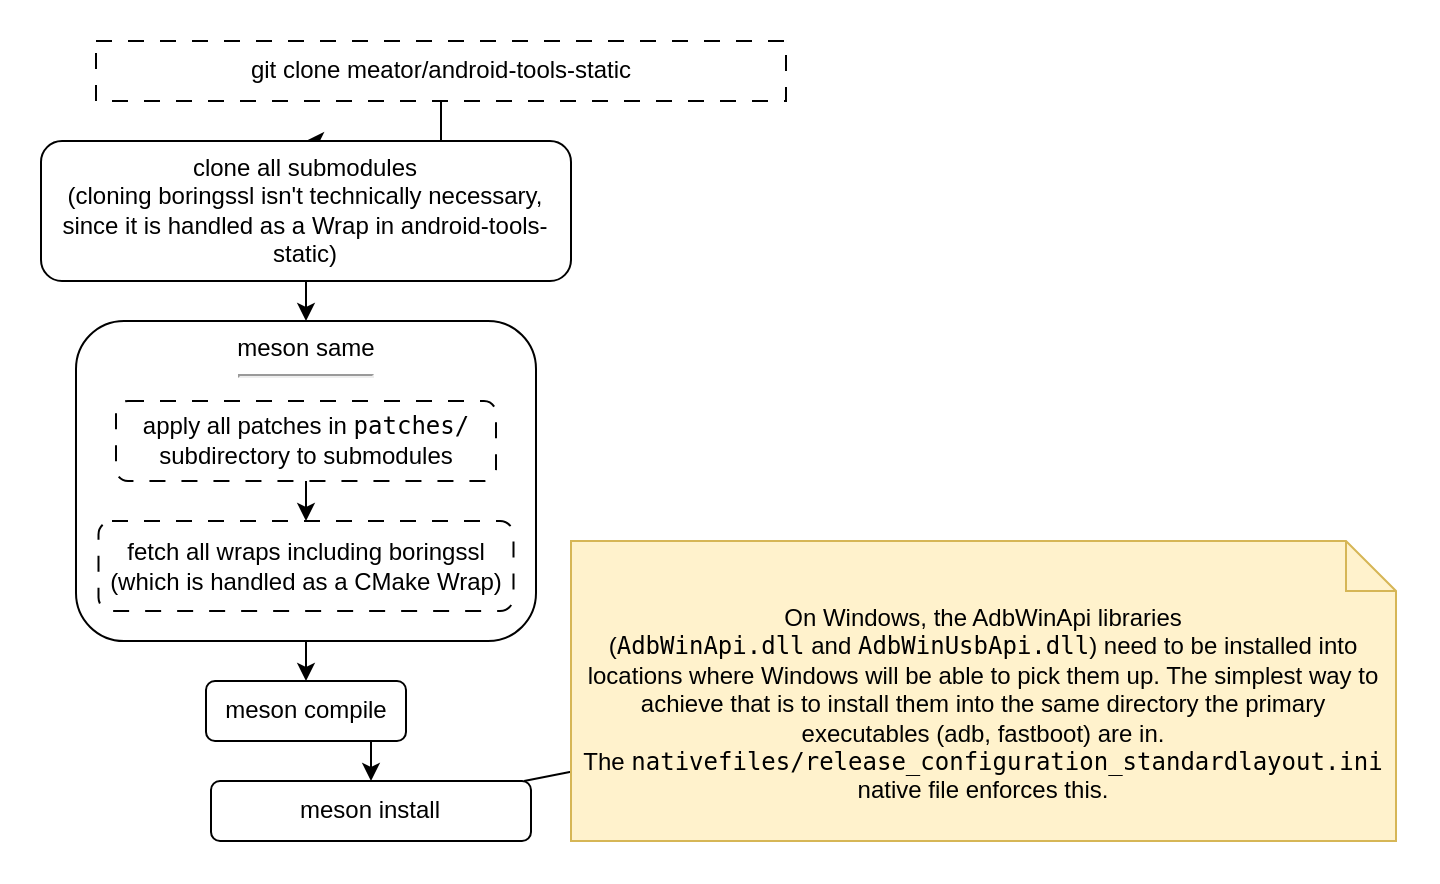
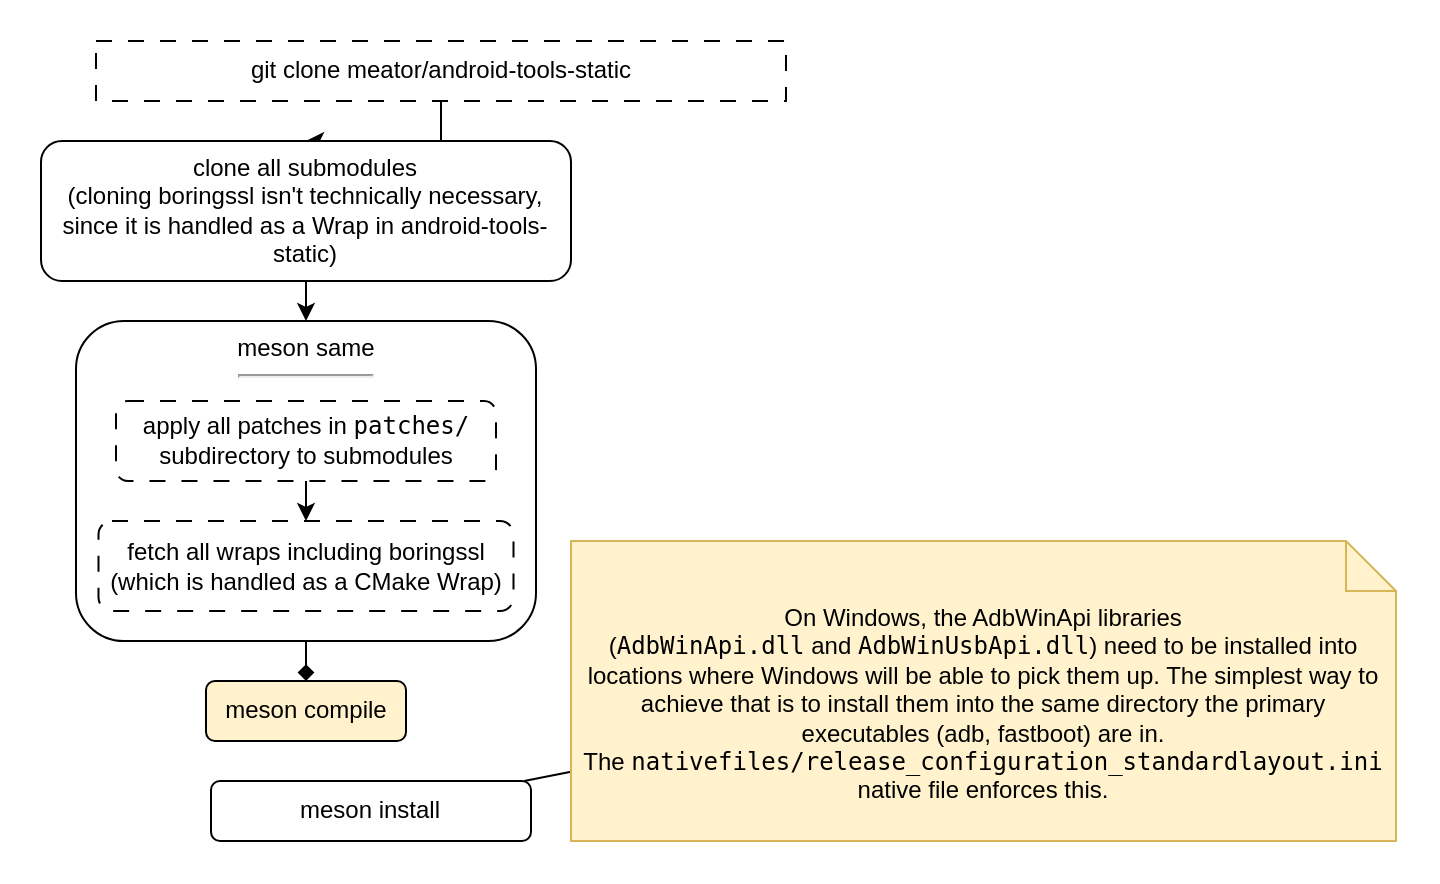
edge "meson same" -> "meson compile": arrowhead classic -> diamond
node "meson compile": fillcolor #ffffff -> #fff2cc
edge "meson compile" -> "meson install": removed
